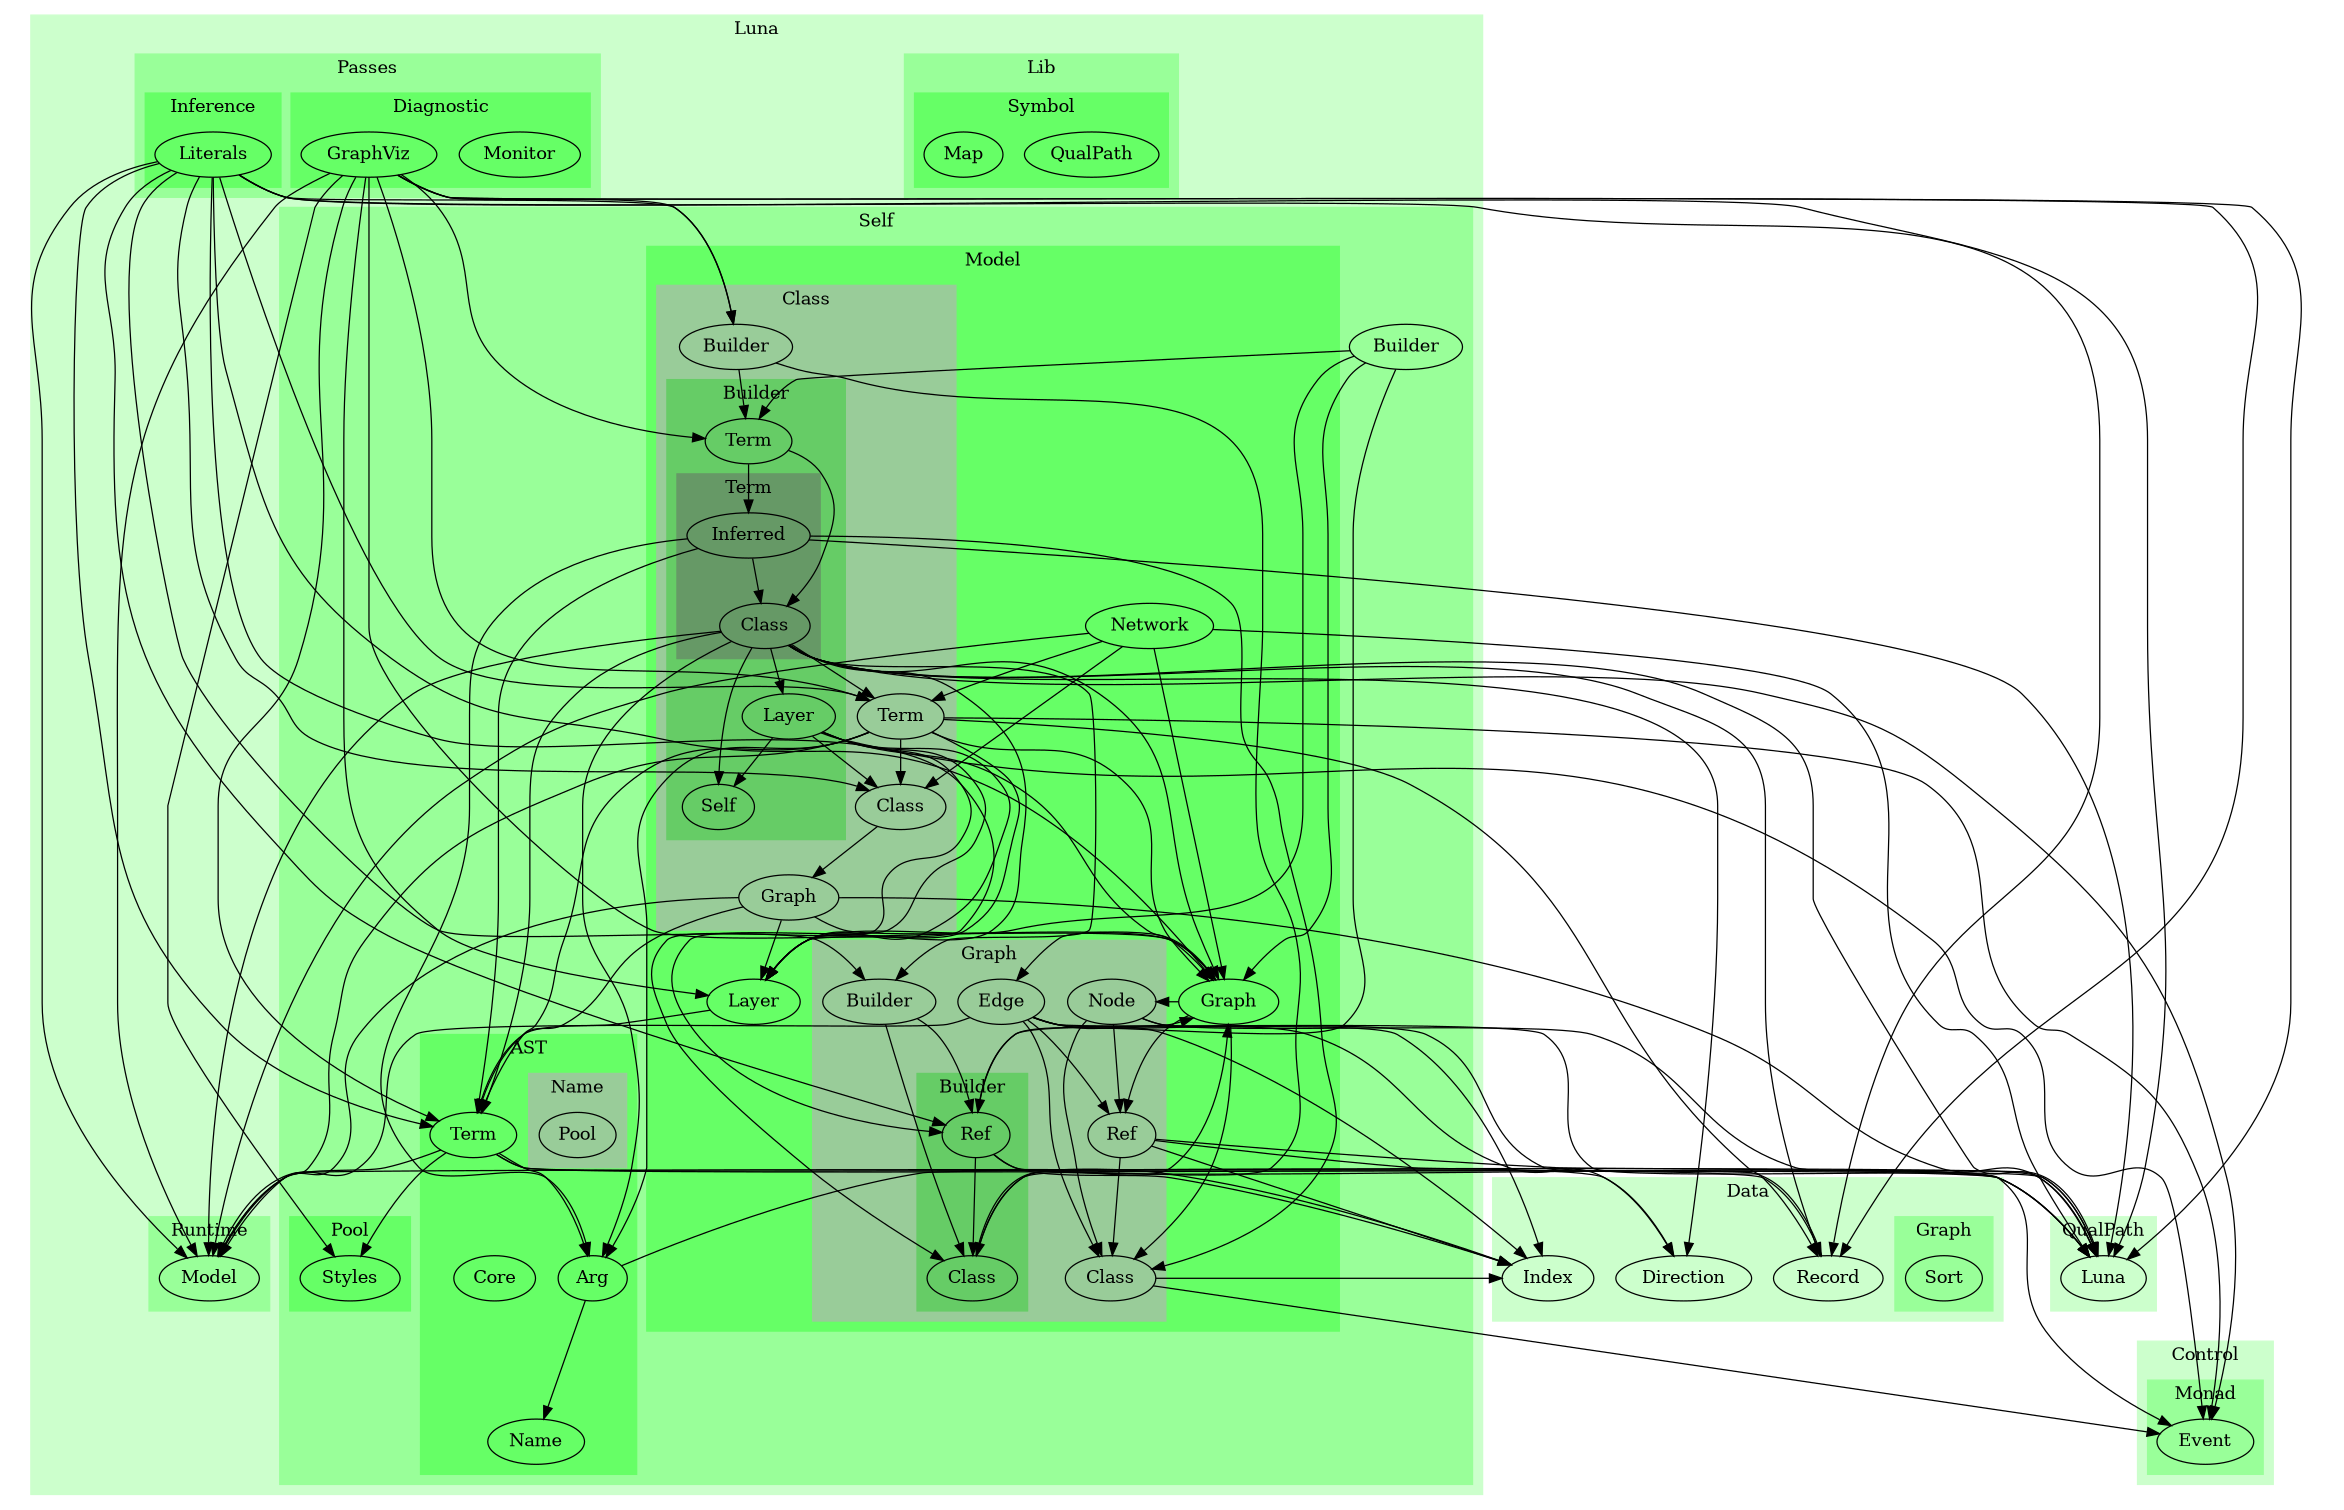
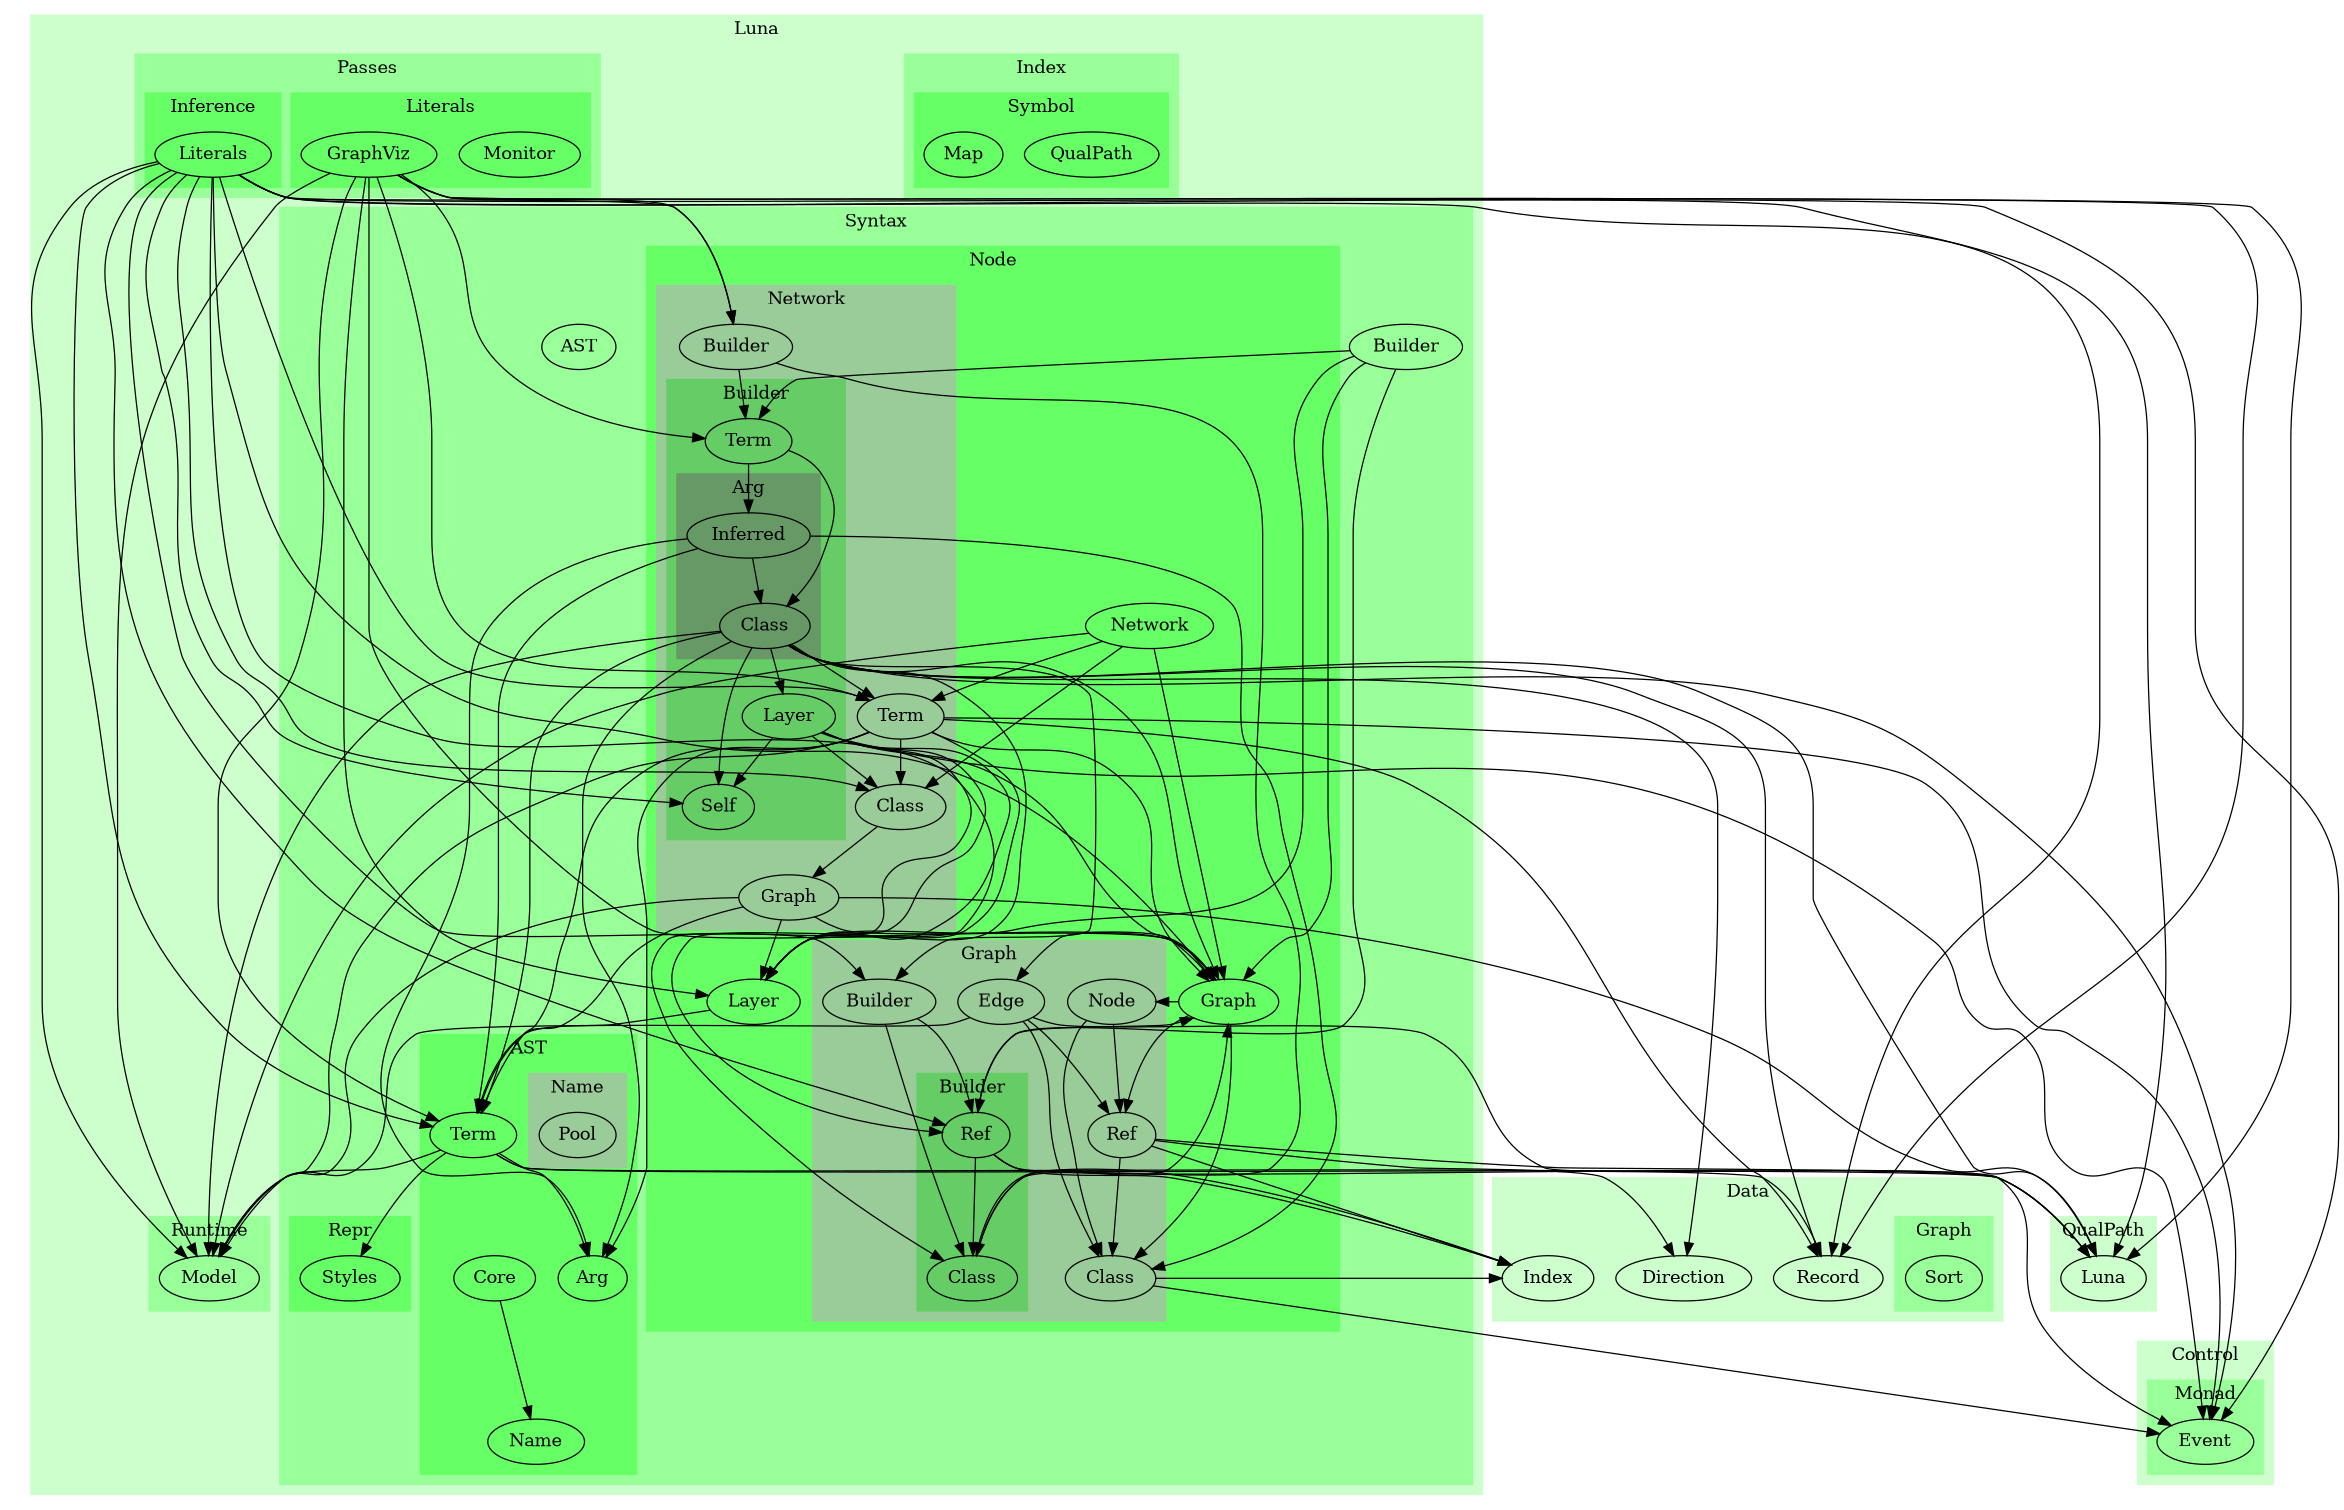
cluster "Lib": label "Lib" -> "Index"
cluster "Diagnostic": label "Diagnostic" -> "Literals"
cluster "Self": label "Self" -> "Syntax"
edge "Literals" -> "Event": added
cluster "Model": label "Model" -> "Node"
cluster "Class": label "Class" -> "Network"
node "AST": added
cluster "Term": label "Term" -> "Arg"
edge "Inferred" -> "Luna": removed
edge "Literals" -> "Self": added
edge "GraphViz" -> "Styles": removed
edge "Network" -> "Luna": removed
edge "Node" -> "Index": removed
edge "Node" -> "Luna": removed
edge "Edge" -> "Direction": removed
edge "Edge" -> "Index": removed
edge "Edge" -> "Luna": removed
edge "Arg" -> "Luna": removed
edge "Record" -> "Model": removed
cluster "Pool": label "Pool" -> "Repr"
edge "Arg" -> "Name": now "Core" -> "Name"
